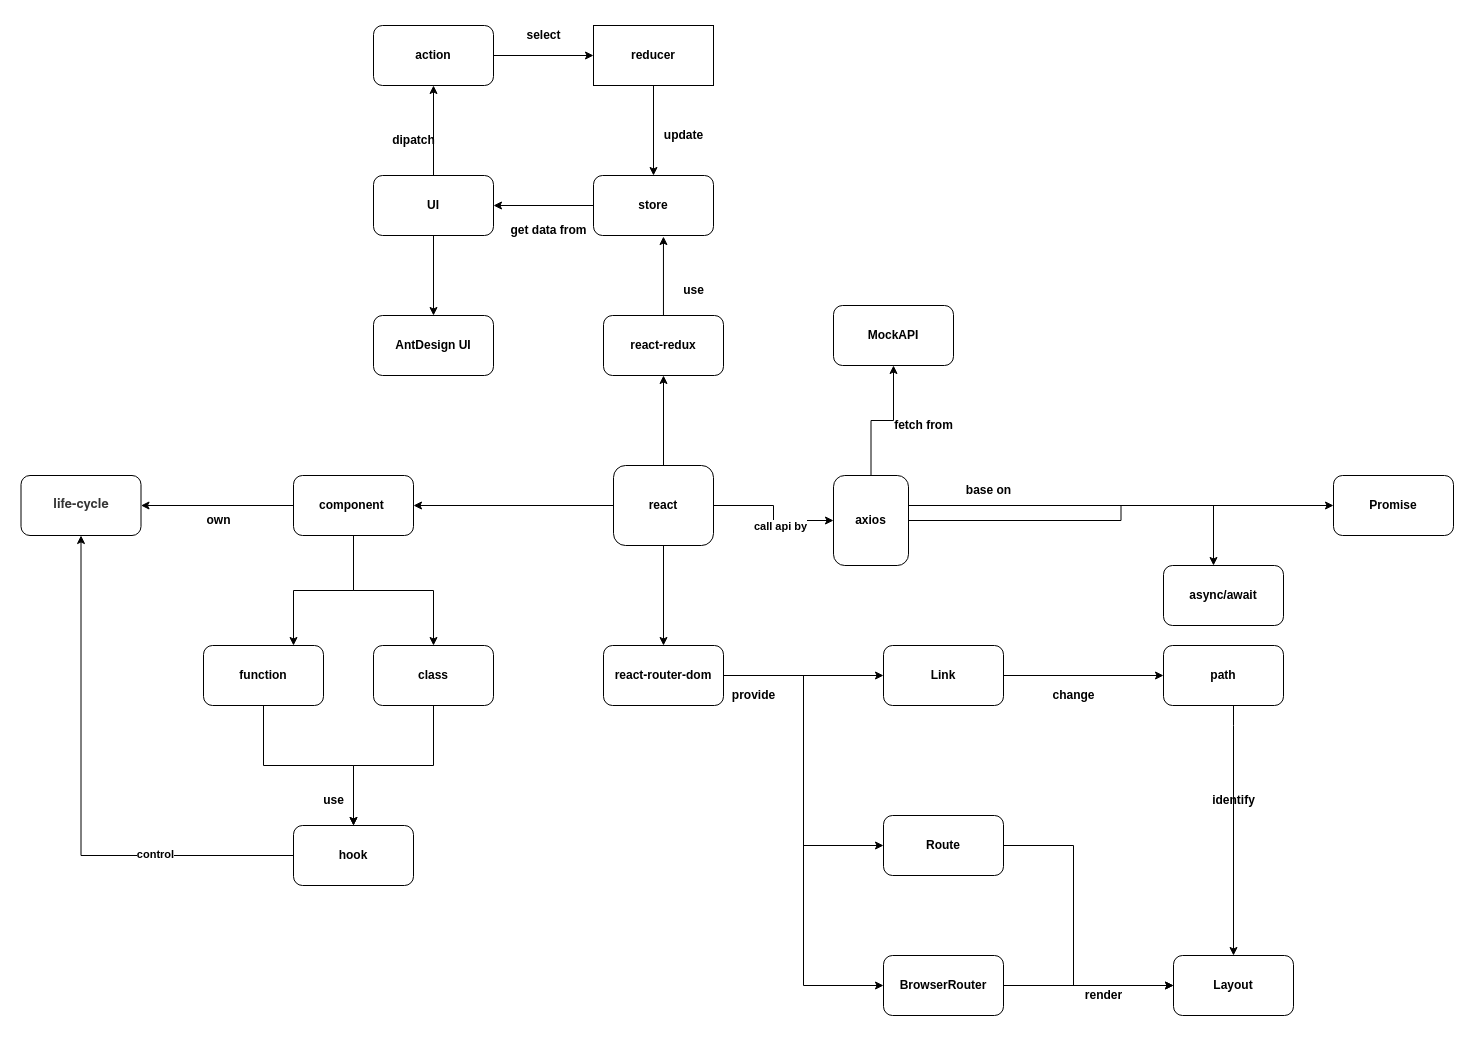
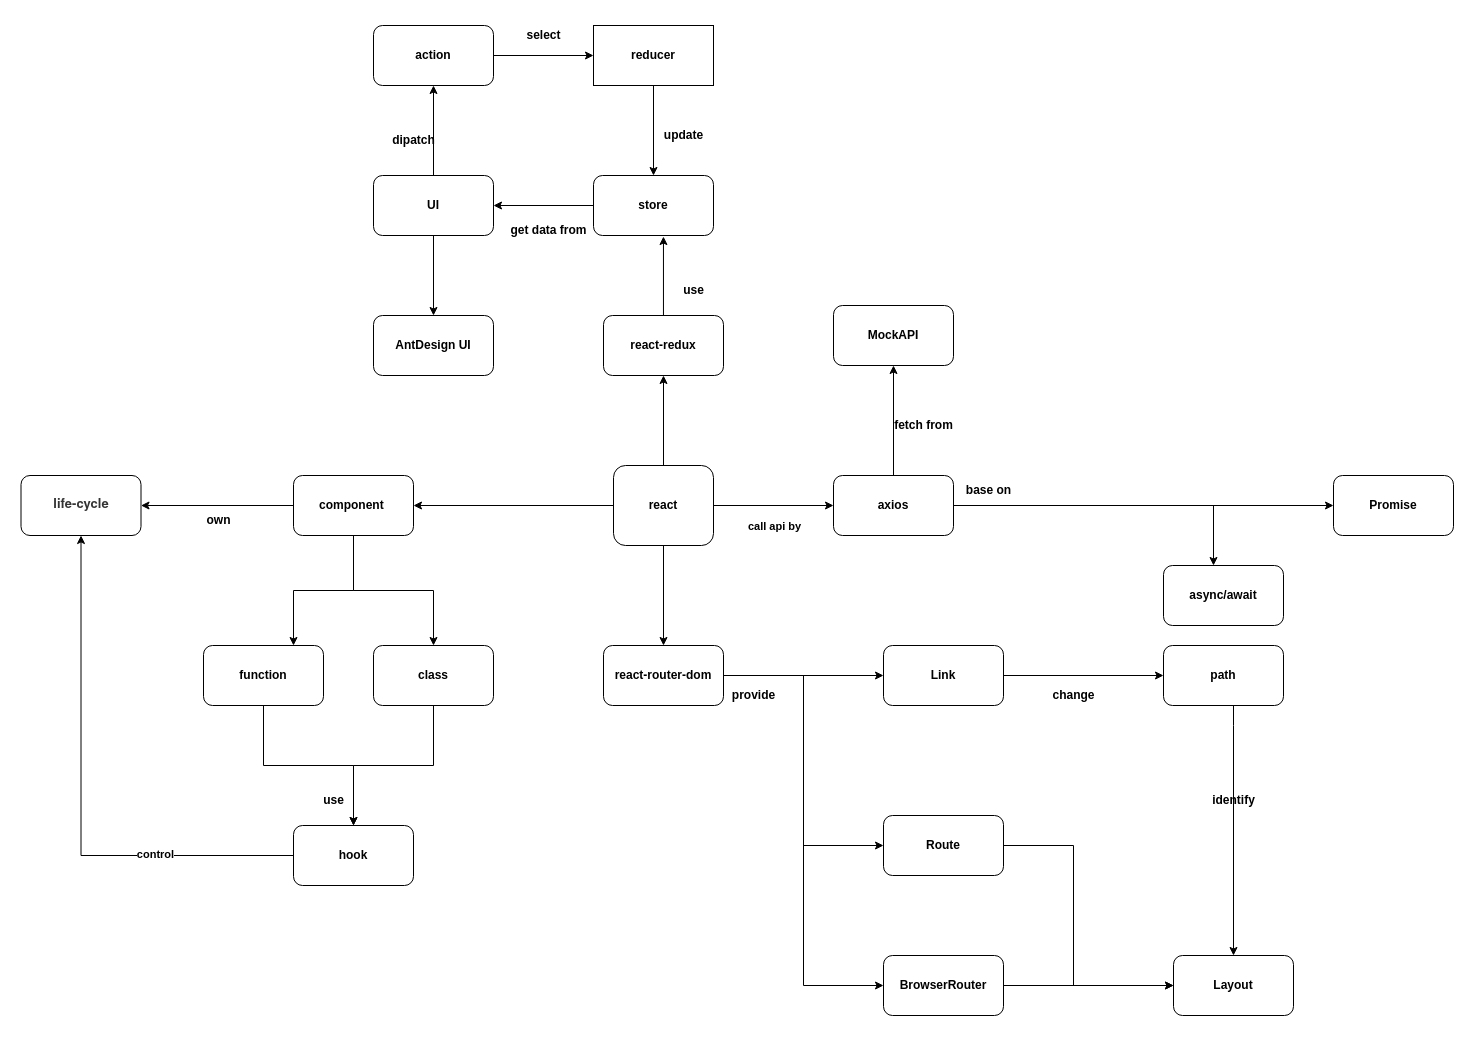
node "axios": size 75x90 -> 120x60
node "render": removed
